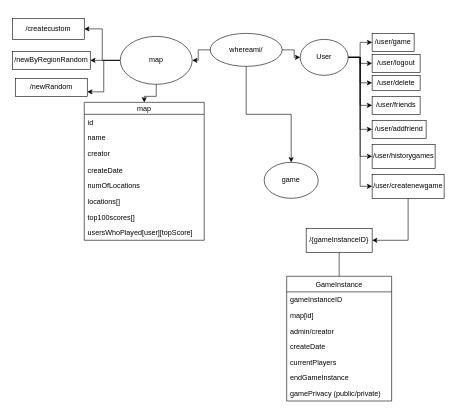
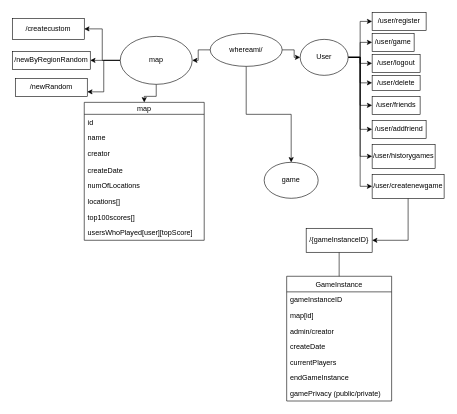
edge "User" -> "/user/register": added
node "/user/register": added
